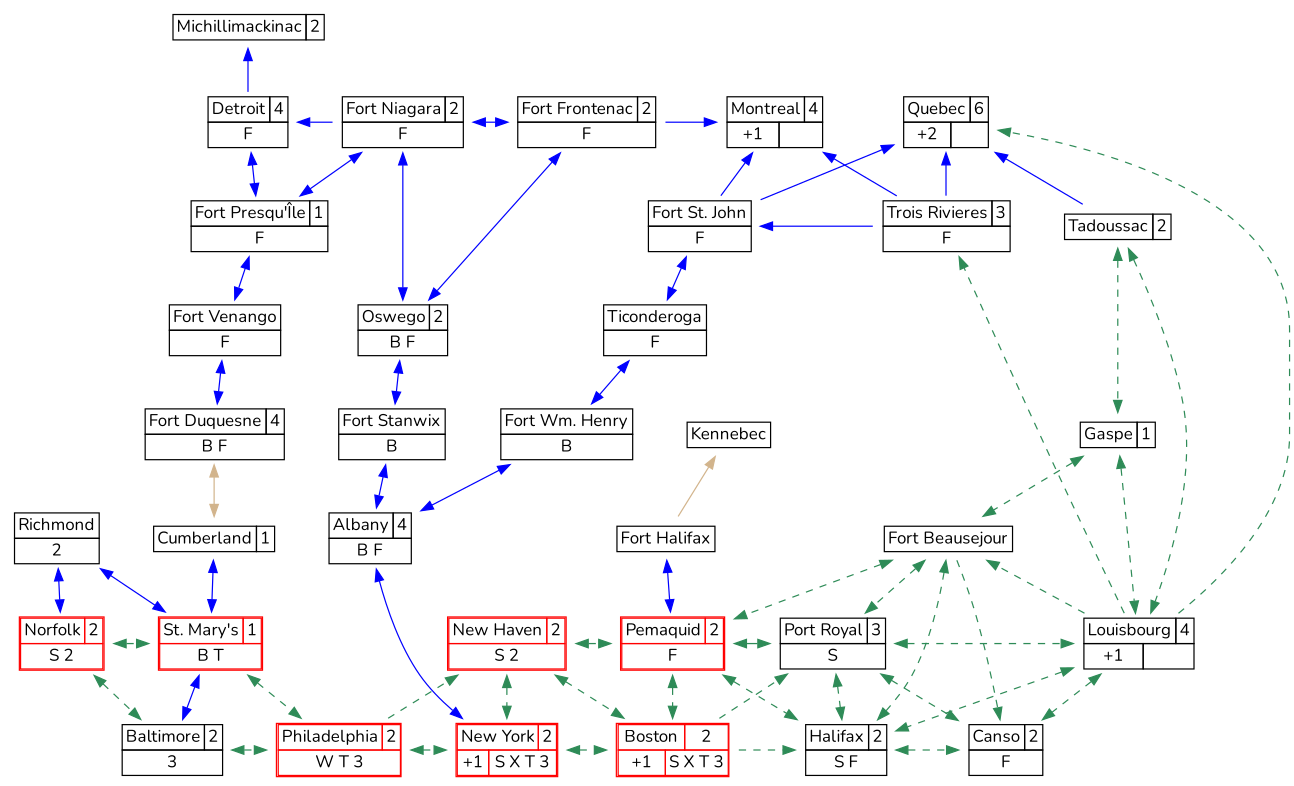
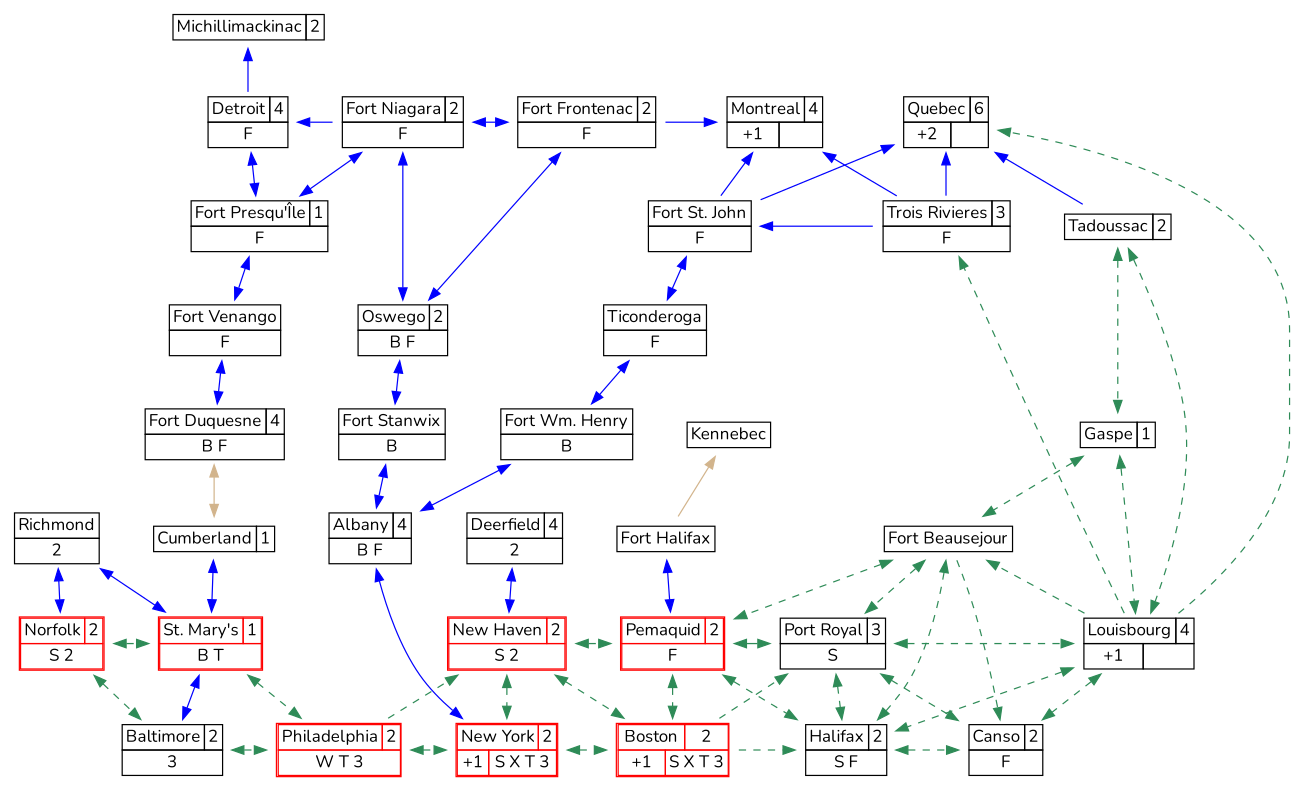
node "Deerfield": added
